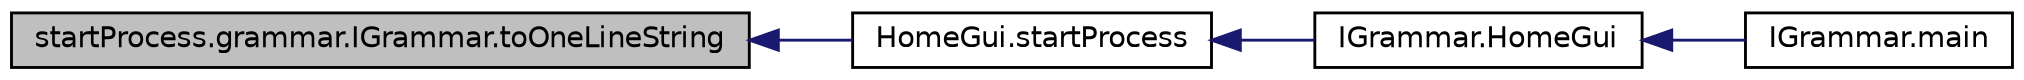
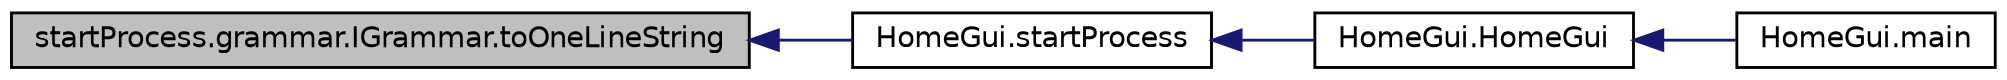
node "IGrammar.HomeGui": label "IGrammar.HomeGui" -> "HomeGui.HomeGui"
node "IGrammar.main": label "IGrammar.main" -> "HomeGui.main"
